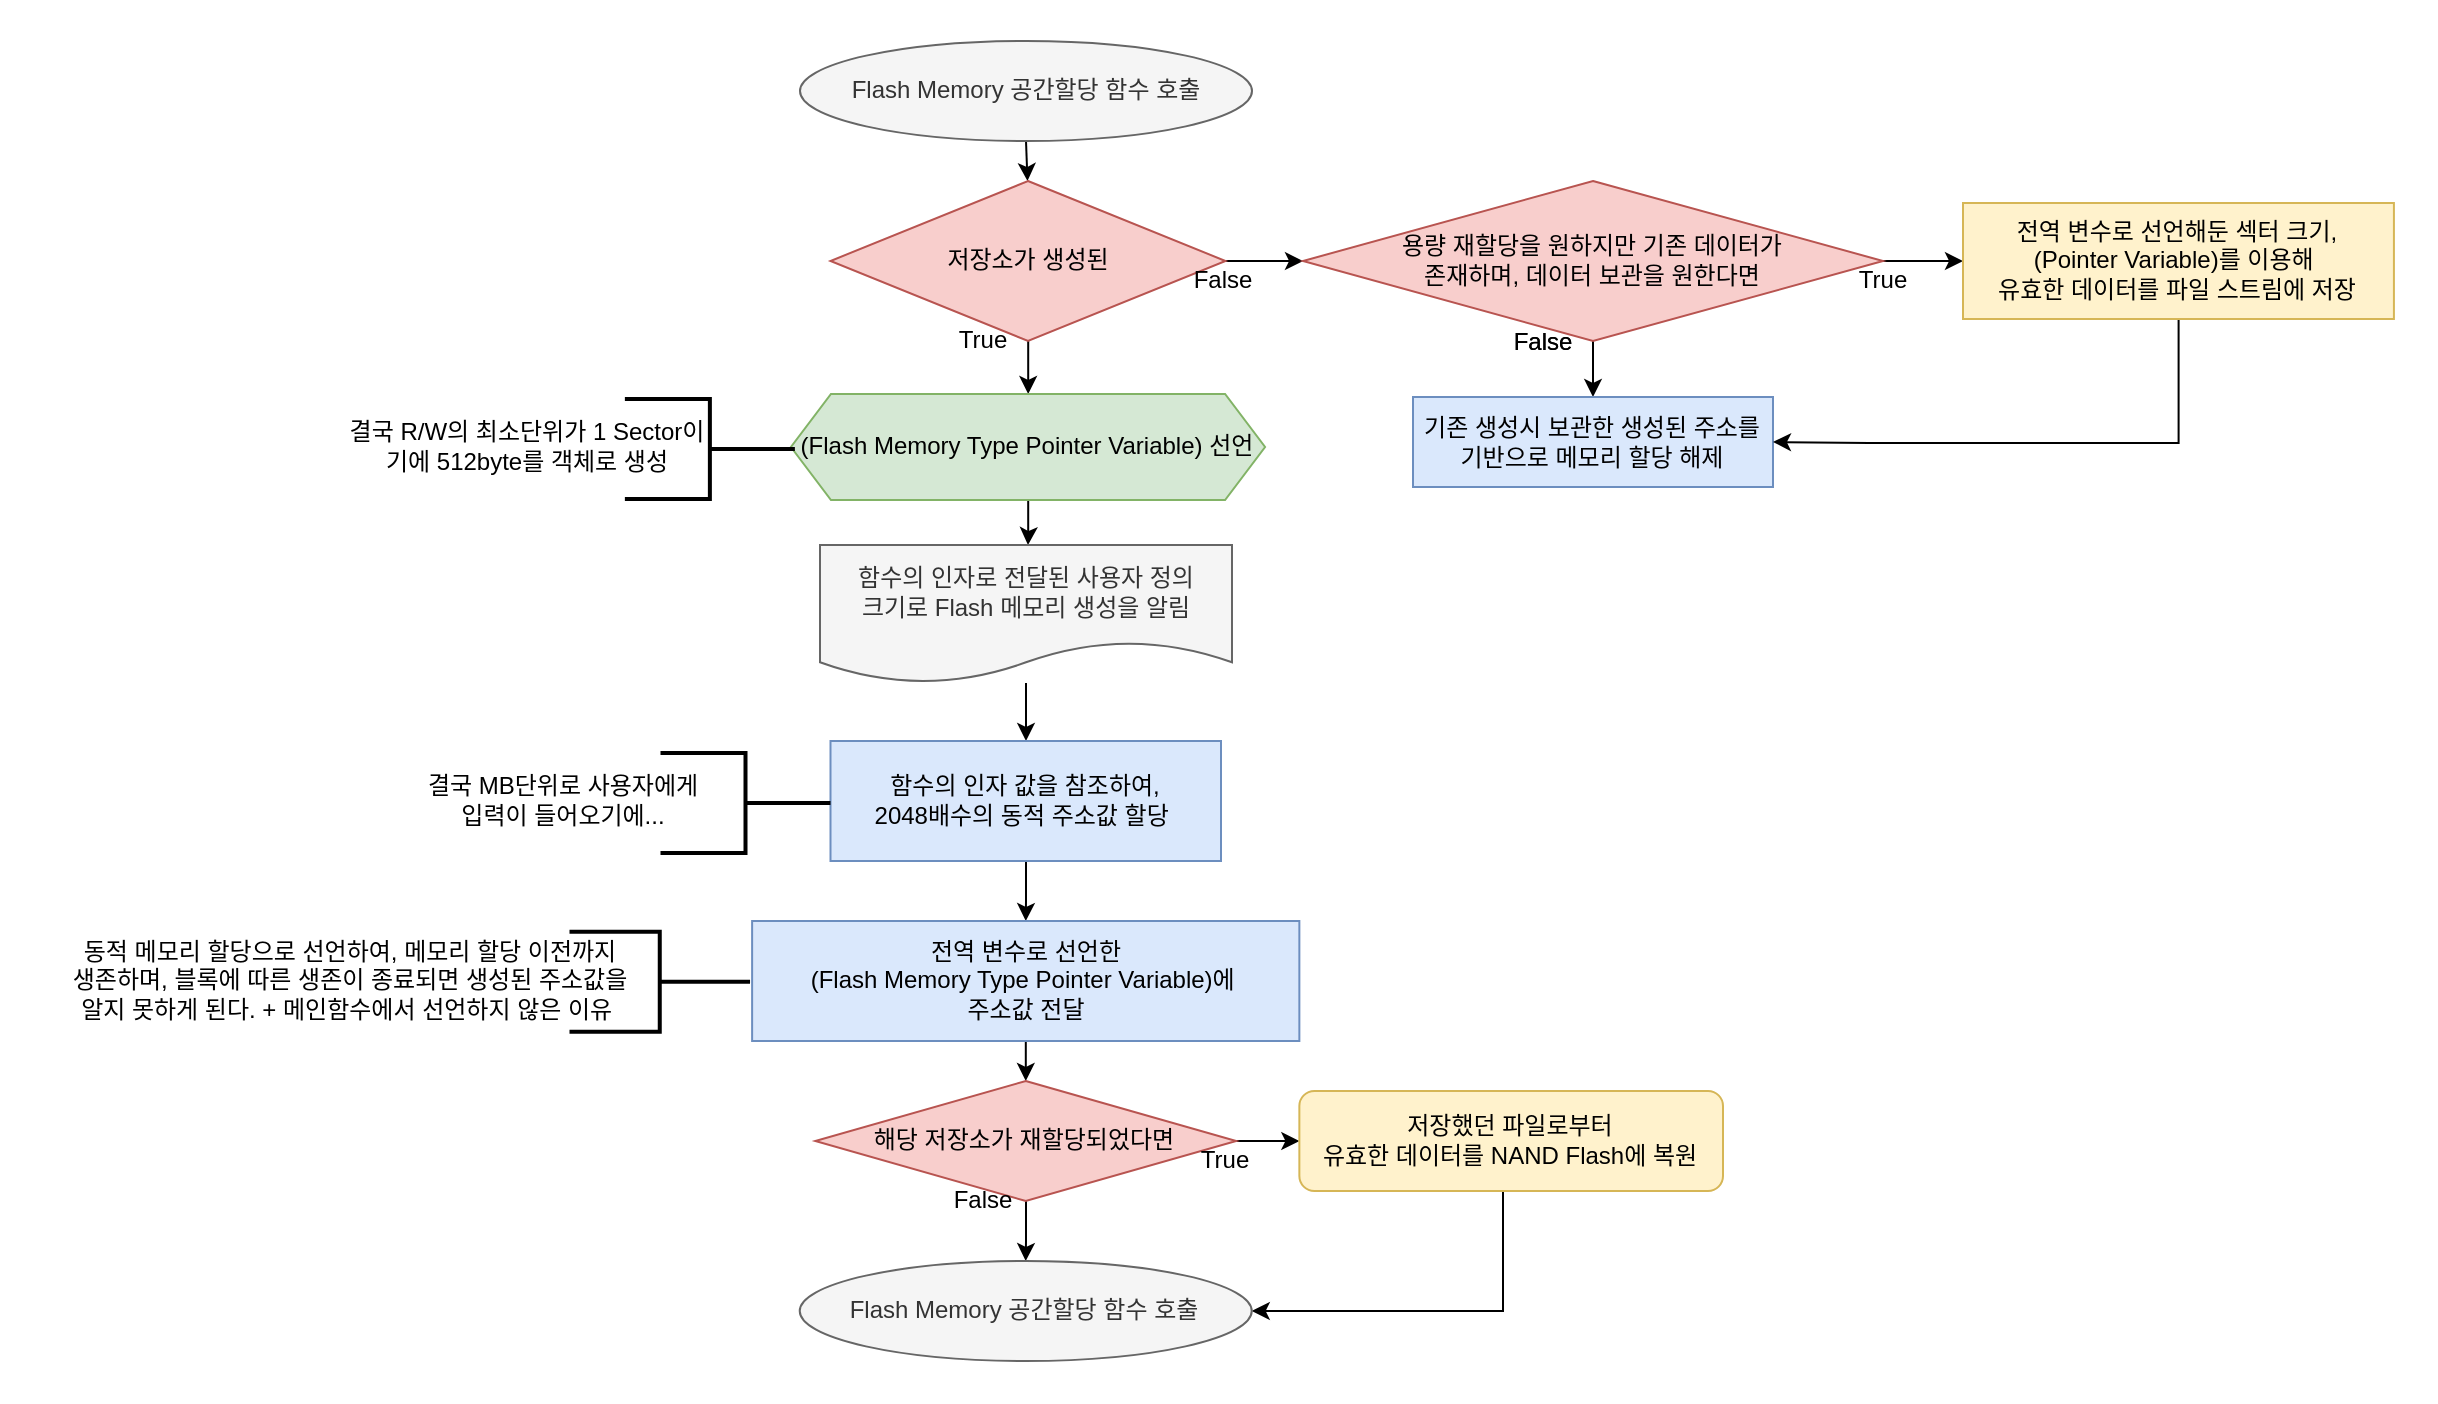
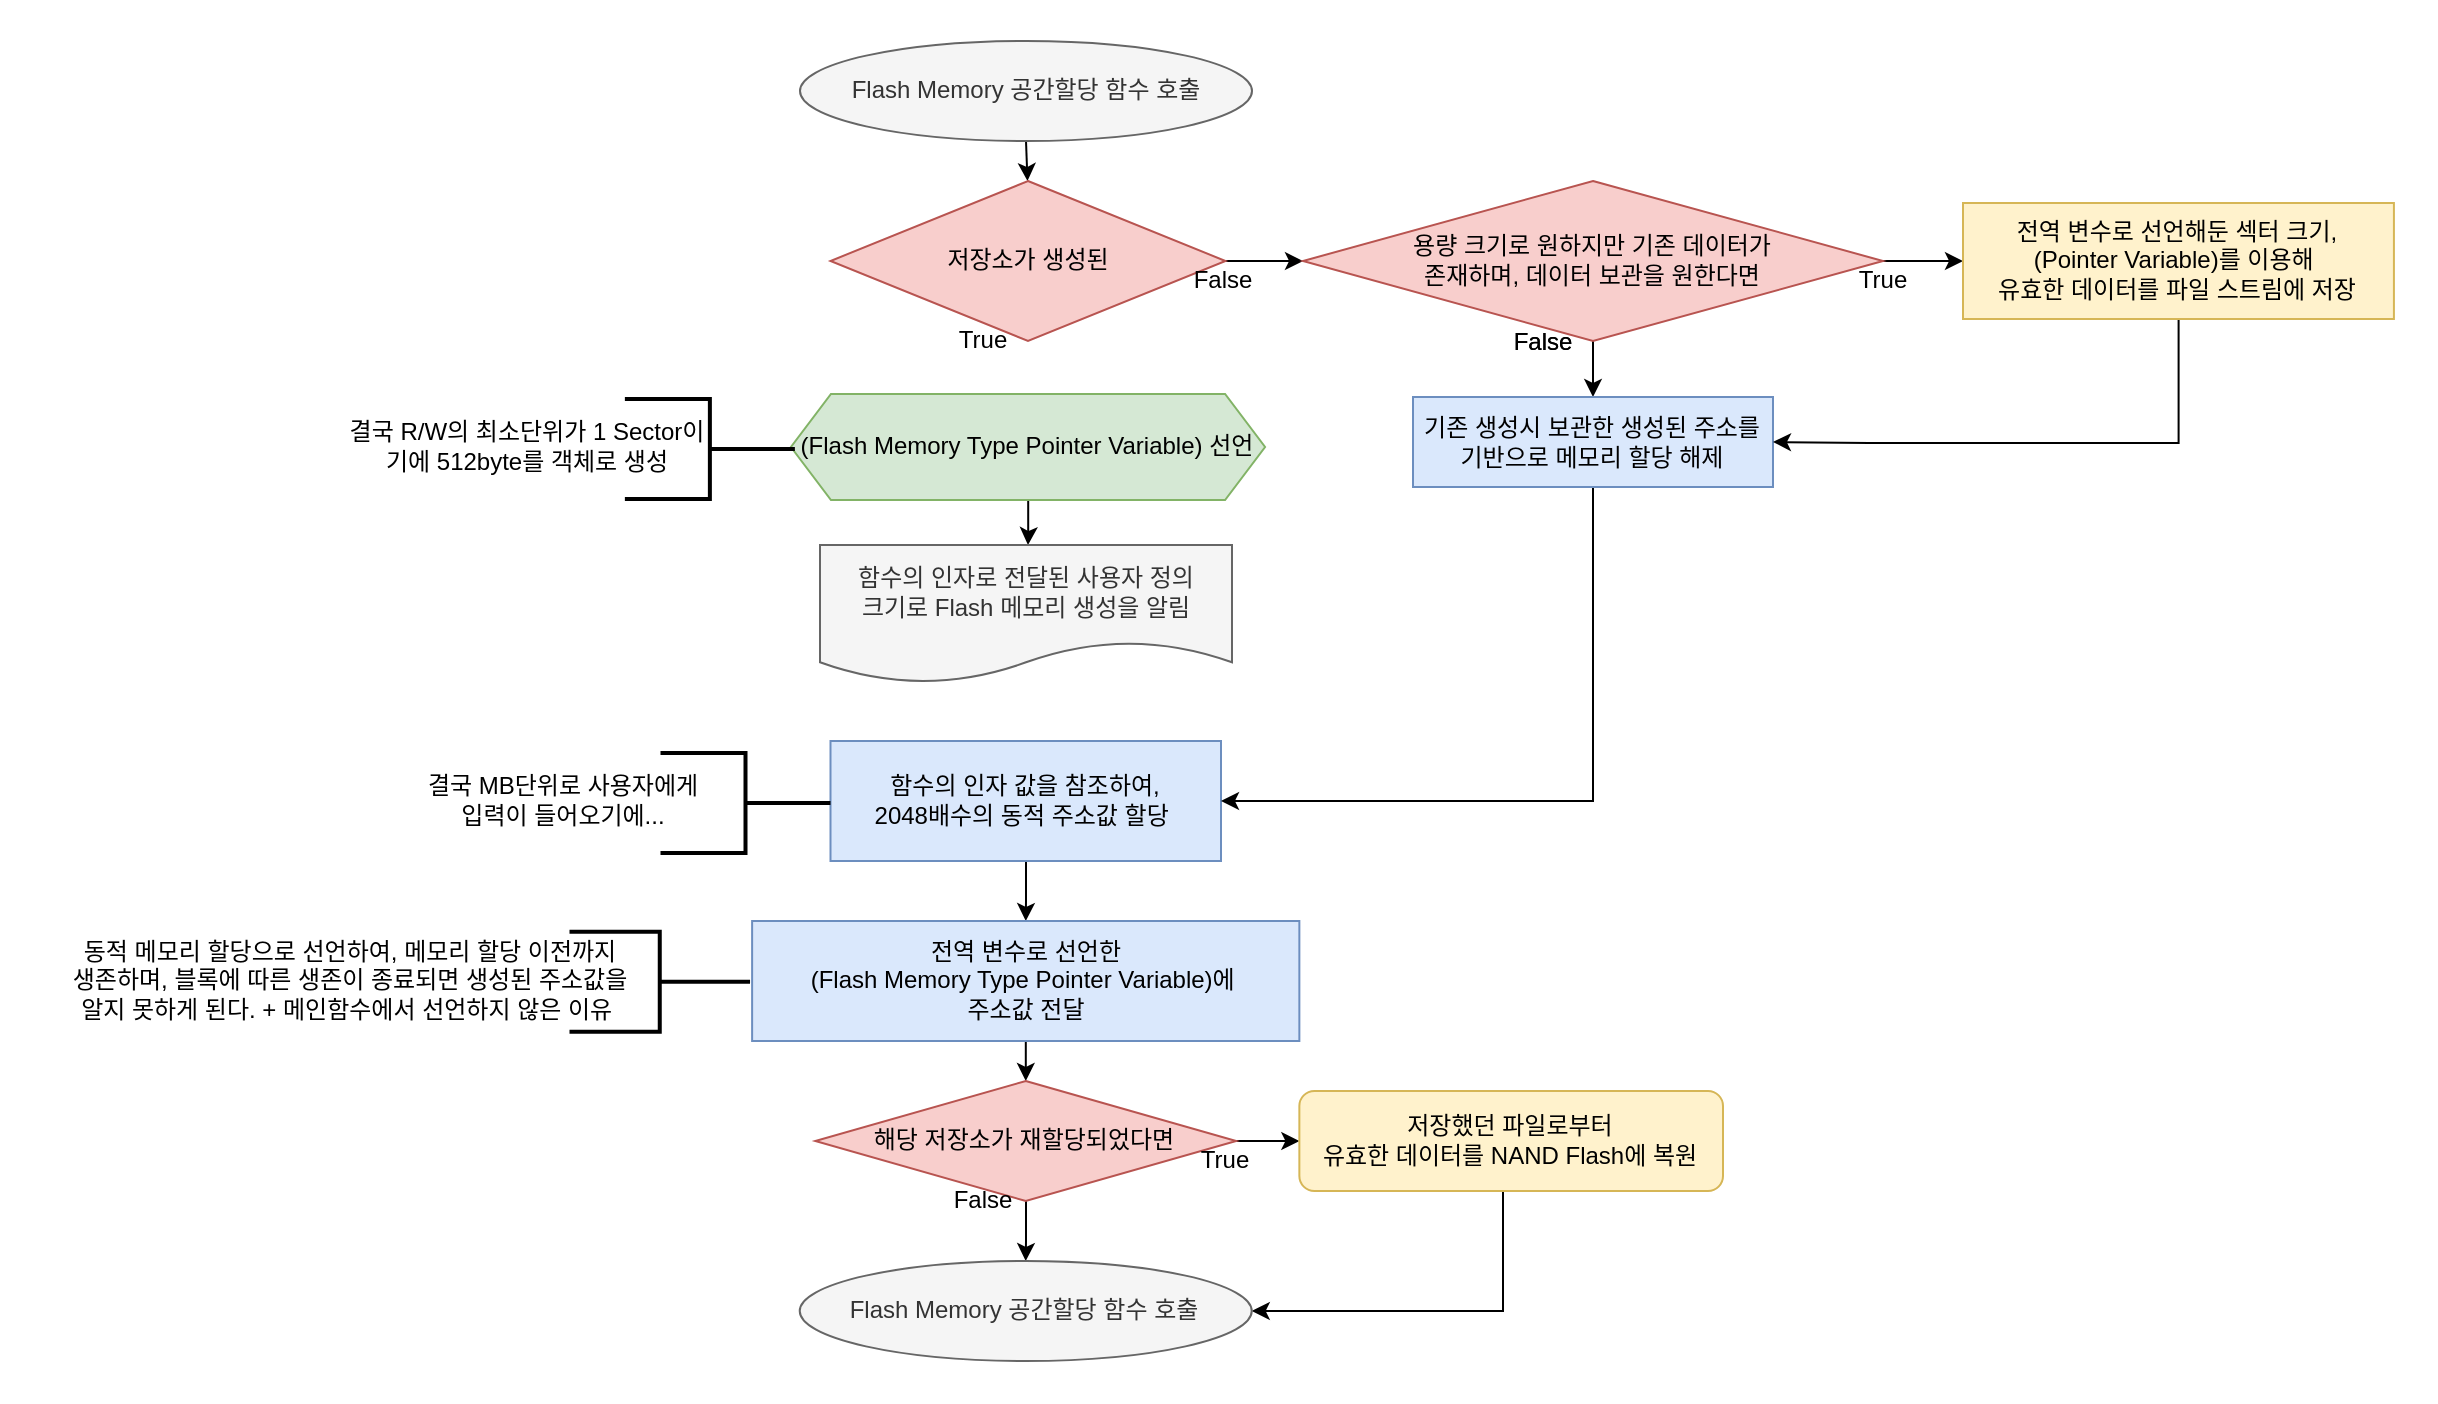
node "용량 재할당을 원하지만 기존 데이터가 존재하며, 데이터 보관을 원한다면": label "용량 재할당을 원하지만 기존 데이터가 존재하며, 데이터 보관을 원한다면" -> "용량 크기로 원하지만 기존 데이터가 존재하며, 데이터 보관을 원한다면"
edge "저장소가 생성된" -> "(Flash Memory Type Pointer Variable) 선언": removed
edge "함수의 인자로 전달된 사용자 정의 크기로 Flash 메모리 생성을 알림" -> "함수의 인자 값을 참조하여, 2048배수의 동적 주소값 할당": removed
edge "기존 생성시 보관한 생성된 주소를 기반으로 메모리 할당 해제" -> "함수의 인자 값을 참조하여, 2048배수의 동적 주소값 할당": added
